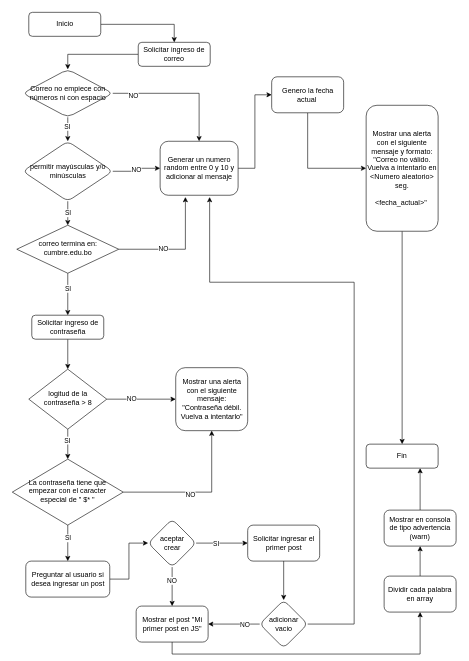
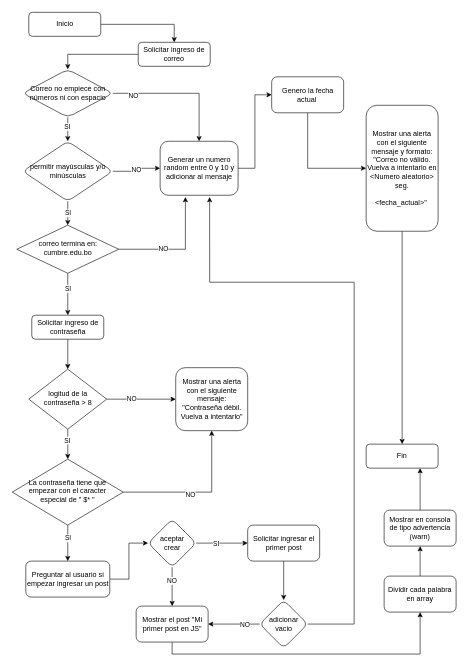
node "Preguntar al usuario si desea ingresar un post": label "Preguntar al usuario si desea ingresar un post" -> "Preguntar al usuario si empezar ingresar un post"
